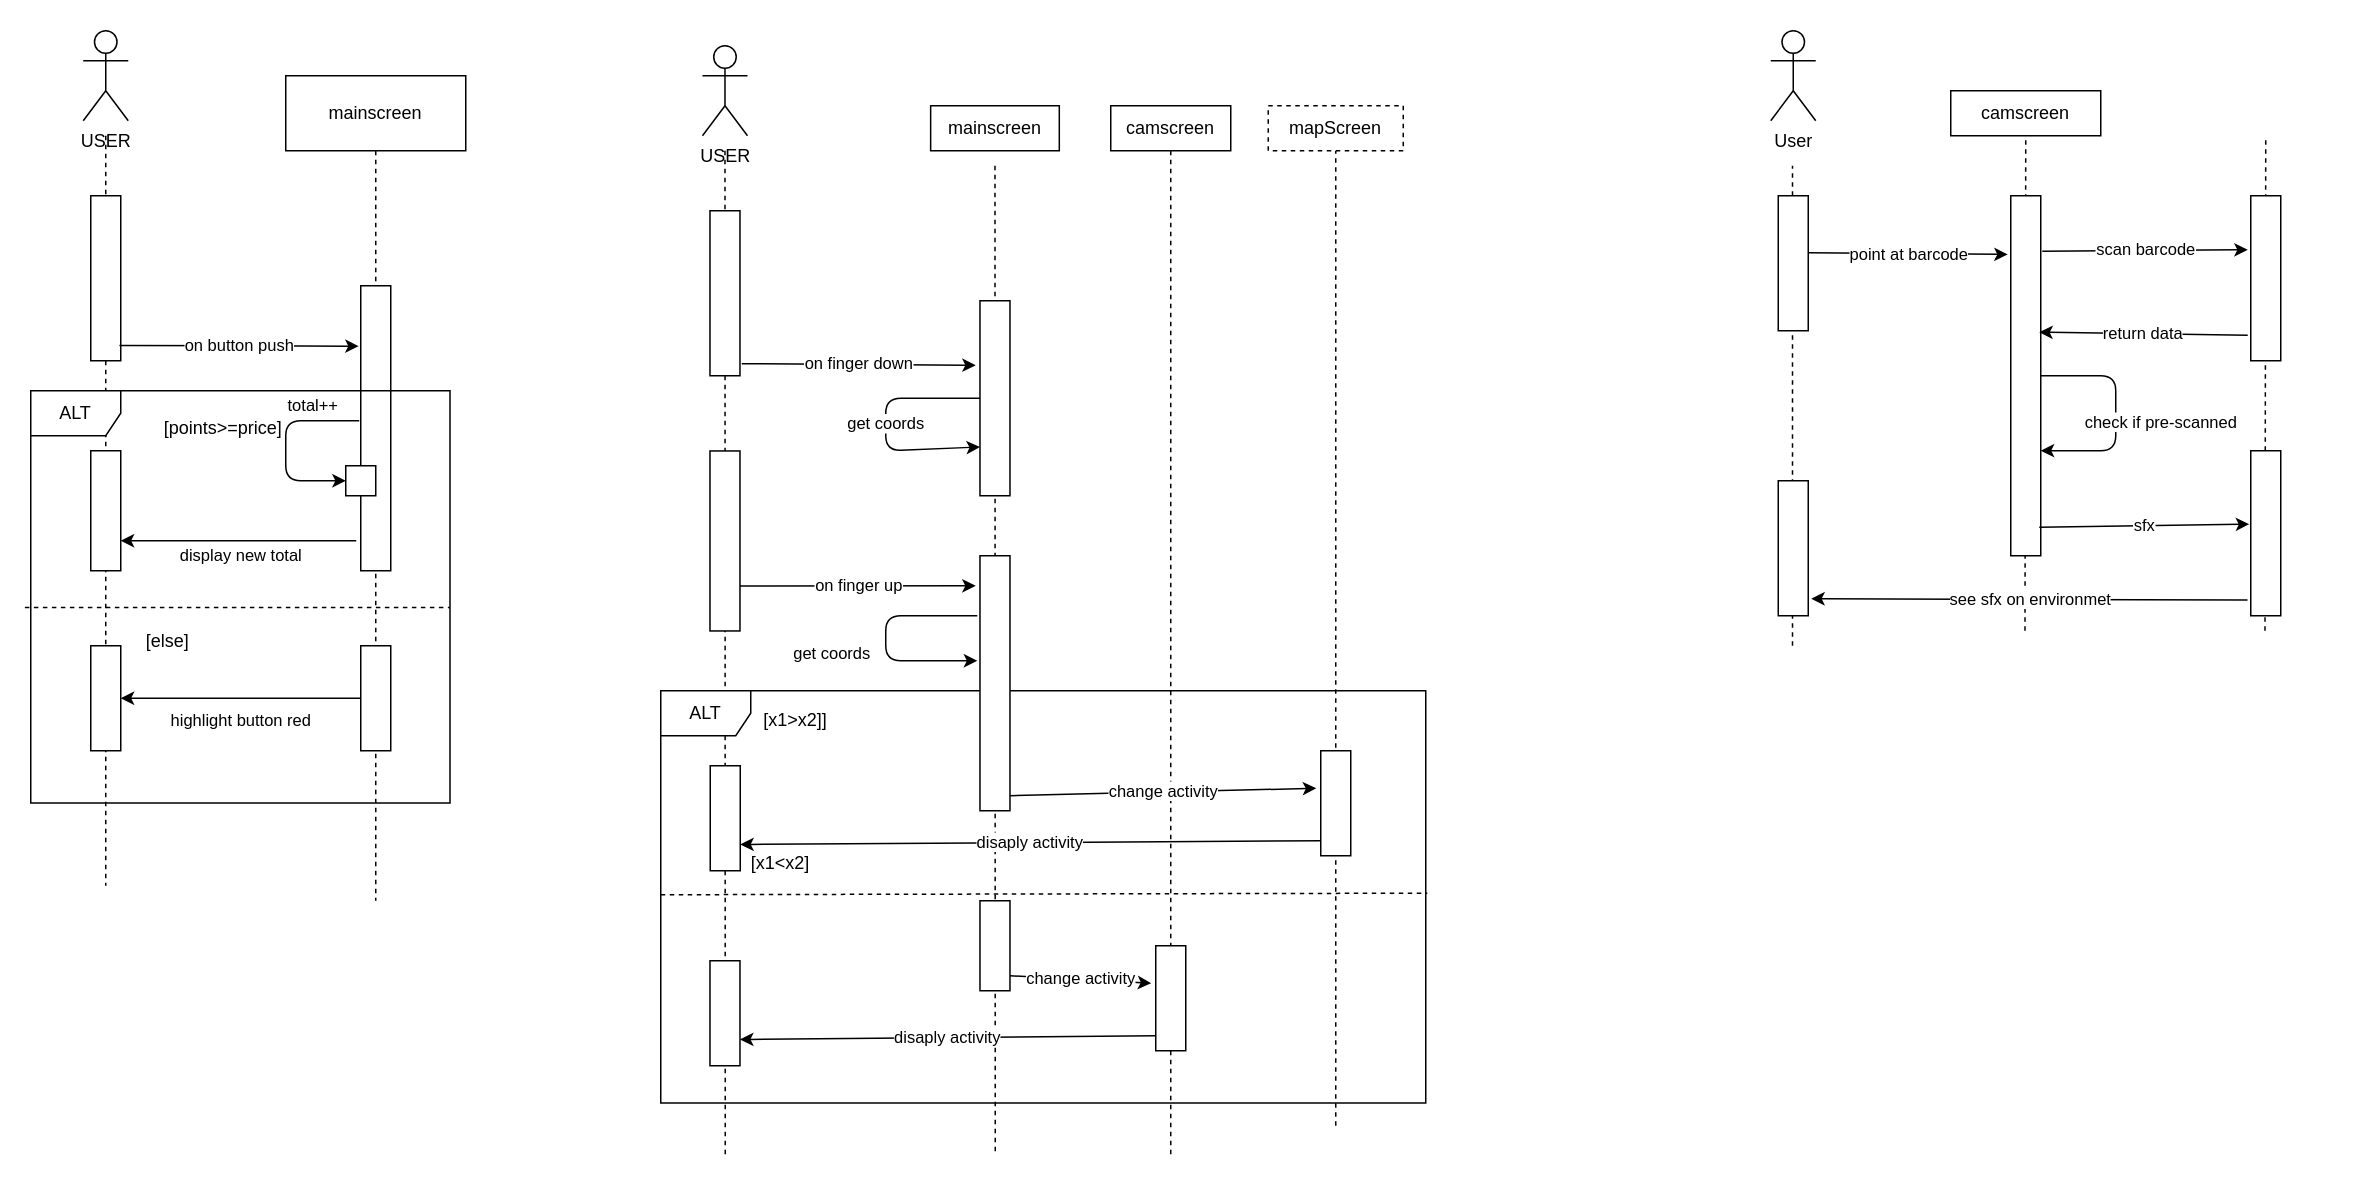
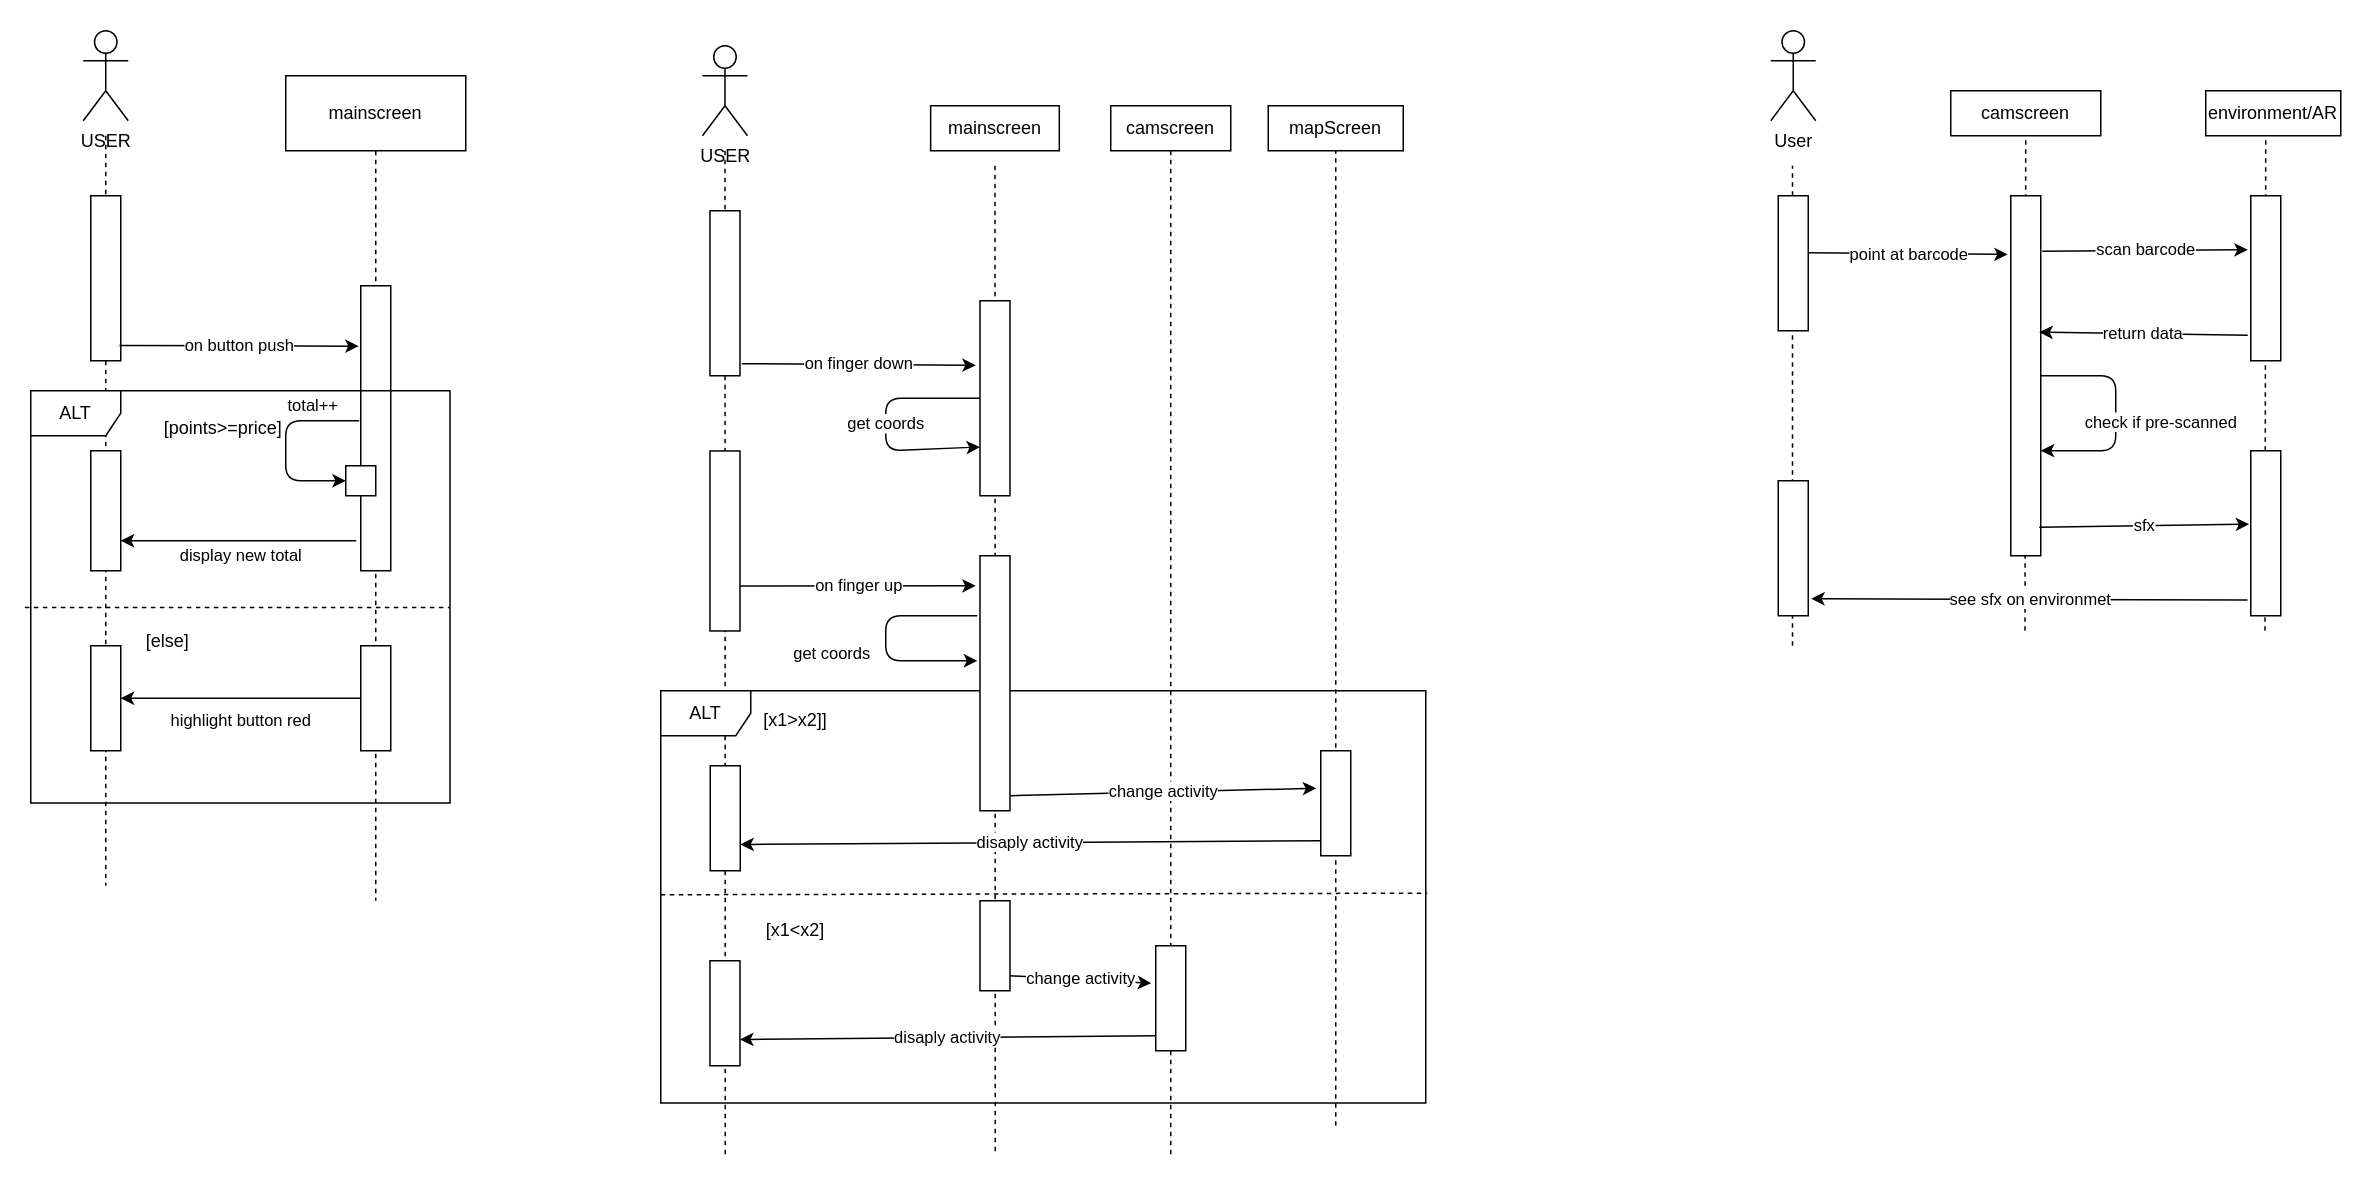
node "environment/AR": added
node "mapScreen": style dashed -> solid
node "[x1<x2]": moved (781, 863) -> (796, 931)
